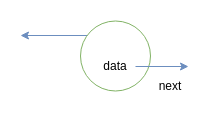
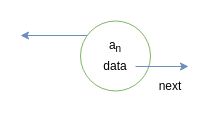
node "an": added
